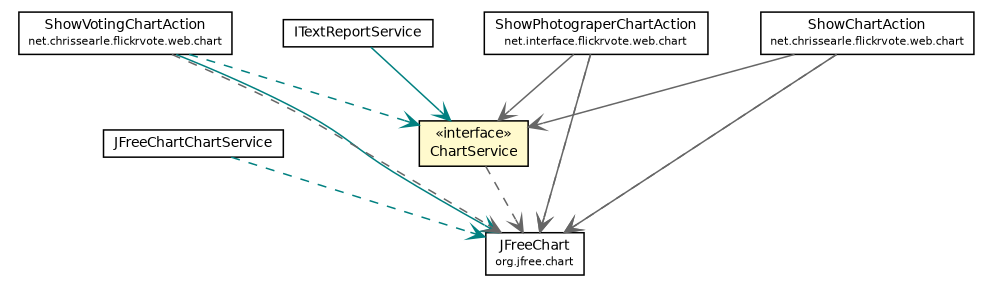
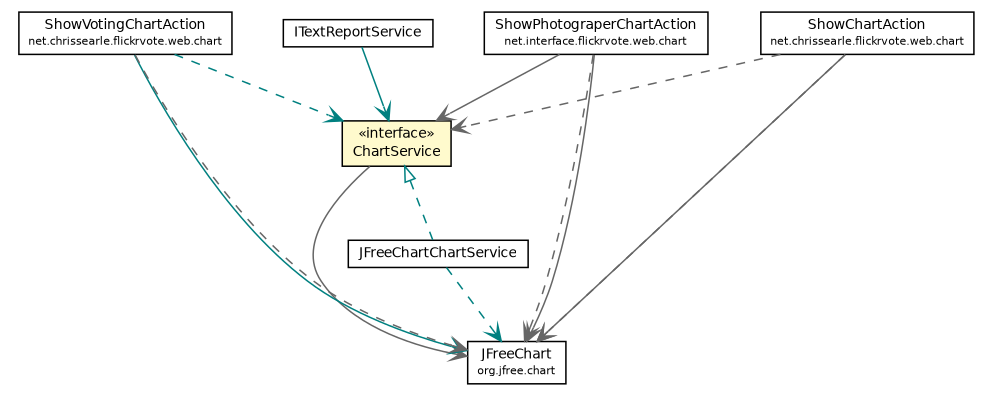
edge "ShowChartAction" -> "ChartService": style solid -> dashed
edge "ChartService" -> "JFreeChart": style dashed -> solid
edge "JFreeChartChartService" -> "ChartService": added
